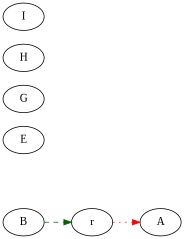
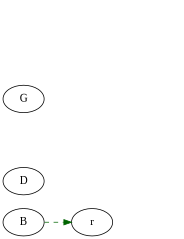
node "I": removed
node "H": removed
node "E": removed
node "D": added
node "A": removed
